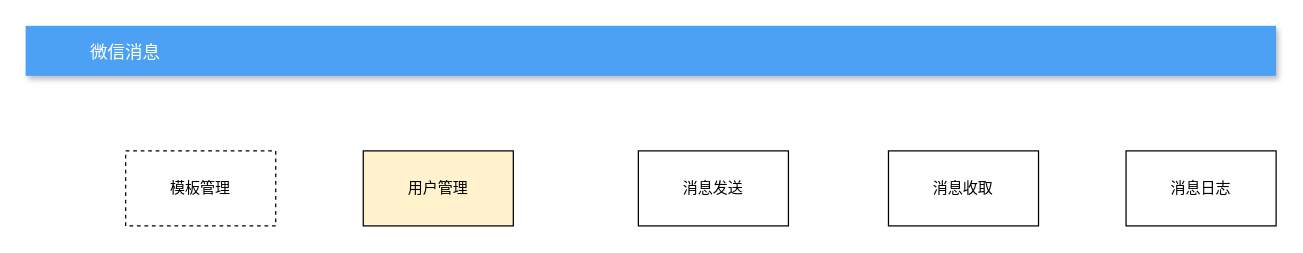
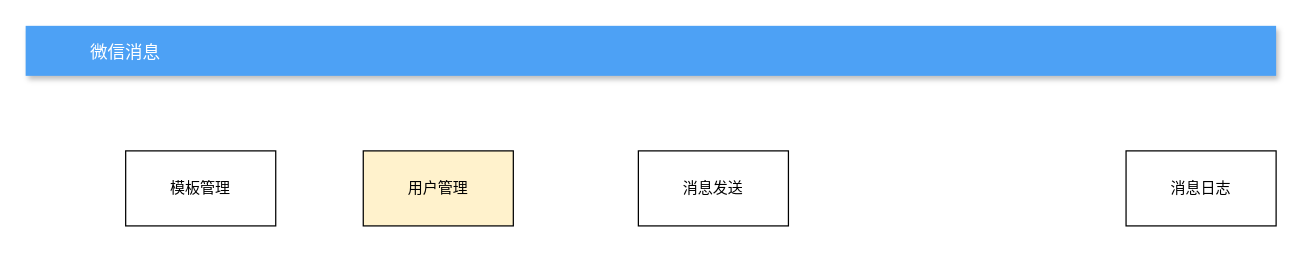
node "模板管理": style dashed -> solid
node "消息收取": removed
